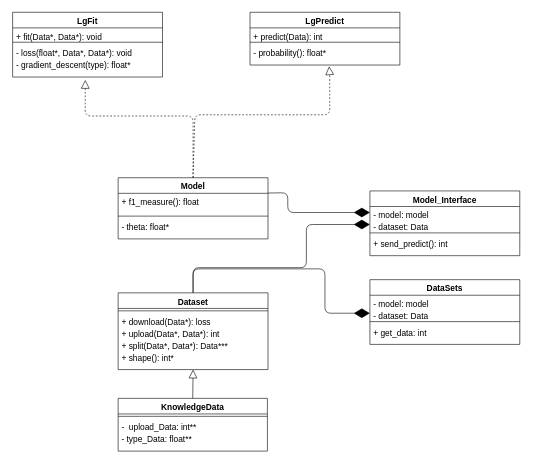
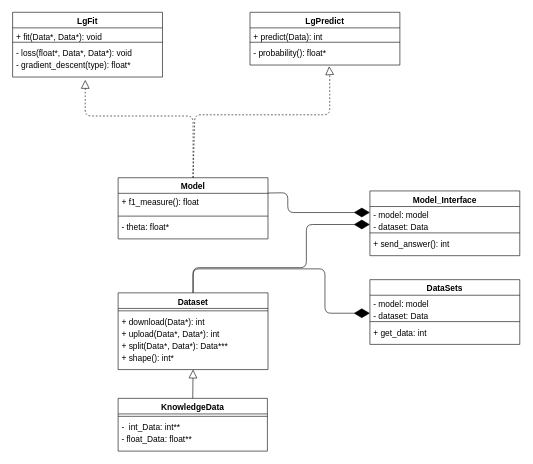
node "+ send_predict(): int": label "+ send_predict(): int" -> "+ send_answer(): int"
node "+ download(Data*): loss": label "+ download(Data*): loss" -> "+ download(Data*): int"
node "- upload_Data: int**": label "- upload_Data: int**" -> "- int_Data: int**"
node "- type_Data: float**": label "- type_Data: float**" -> "- float_Data: float**"
